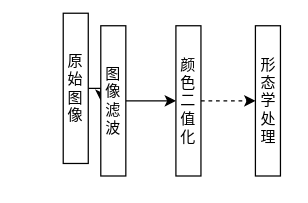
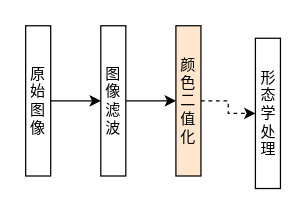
node "原始图像": moved (76, 88) -> (38, 101)
node "颜色二值化": fillcolor #ffffff -> #ffe6cc
node "形态学处理": moved (268, 101) -> (268, 113)
